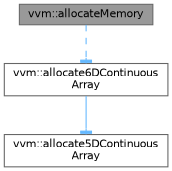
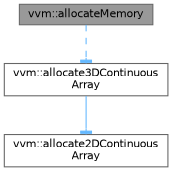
node "vvm::allocate6DContinuous Array": label "vvm::allocate6DContinuous Array" -> "vvm::allocate3DContinuous Array"
node "vvm::allocate5DContinuous Array": label "vvm::allocate5DContinuous Array" -> "vvm::allocate2DContinuous Array"
